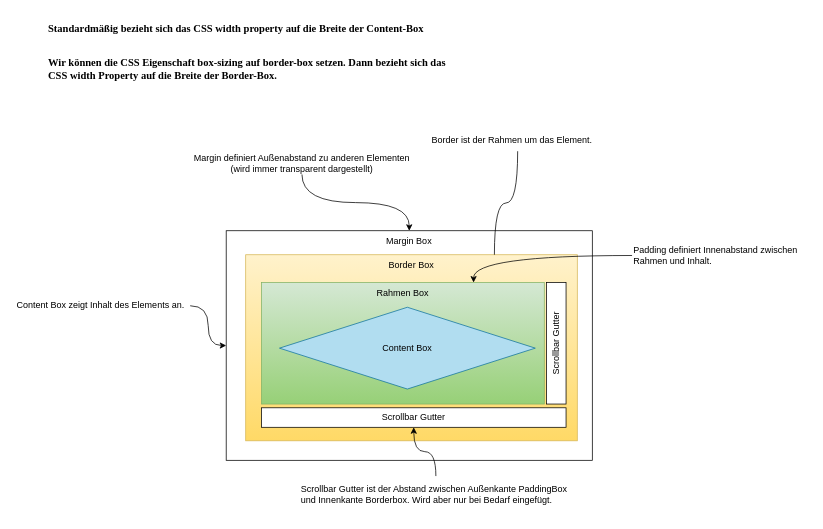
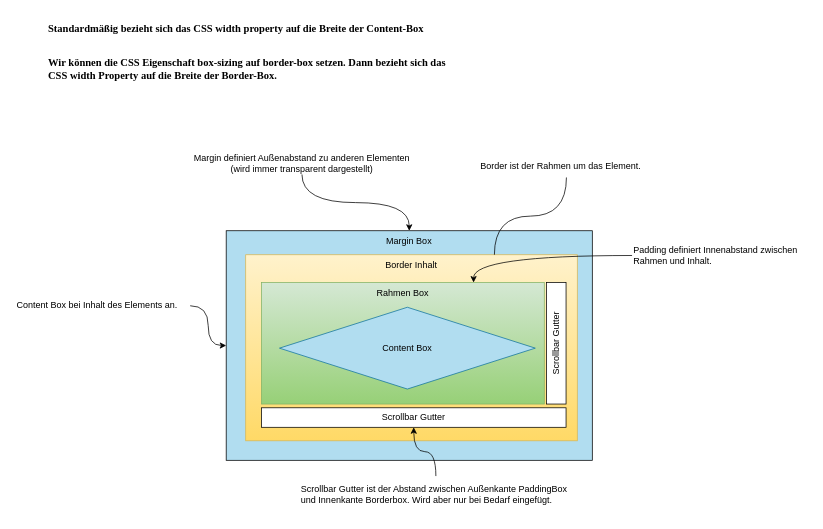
node "Border ist der Rahmen um das Element.": moved (518, 140) -> (566, 166)
node "Margin Box": fillcolor #ffffff -> #b1ddf0
node "Border Box": label "Border Box" -> "Border Inhalt"
node "Content Box zeigt Inhalt des Elements an.": label "Content Box zeigt Inhalt des Elements an." -> "Content Box bei Inhalt des Elements an."
